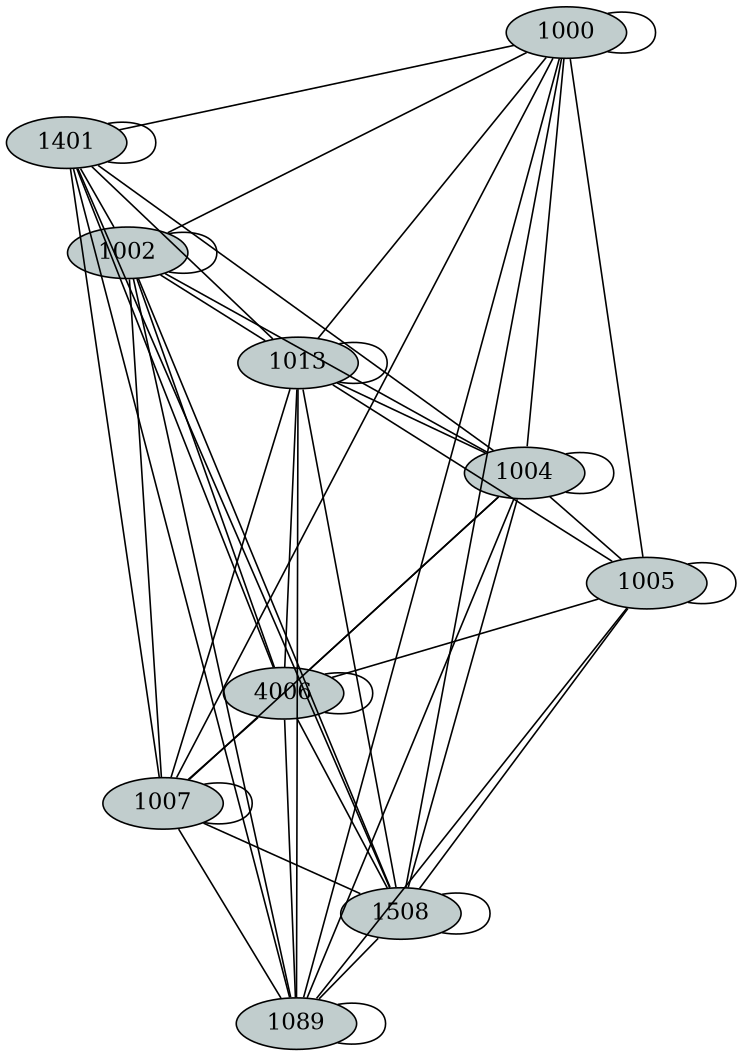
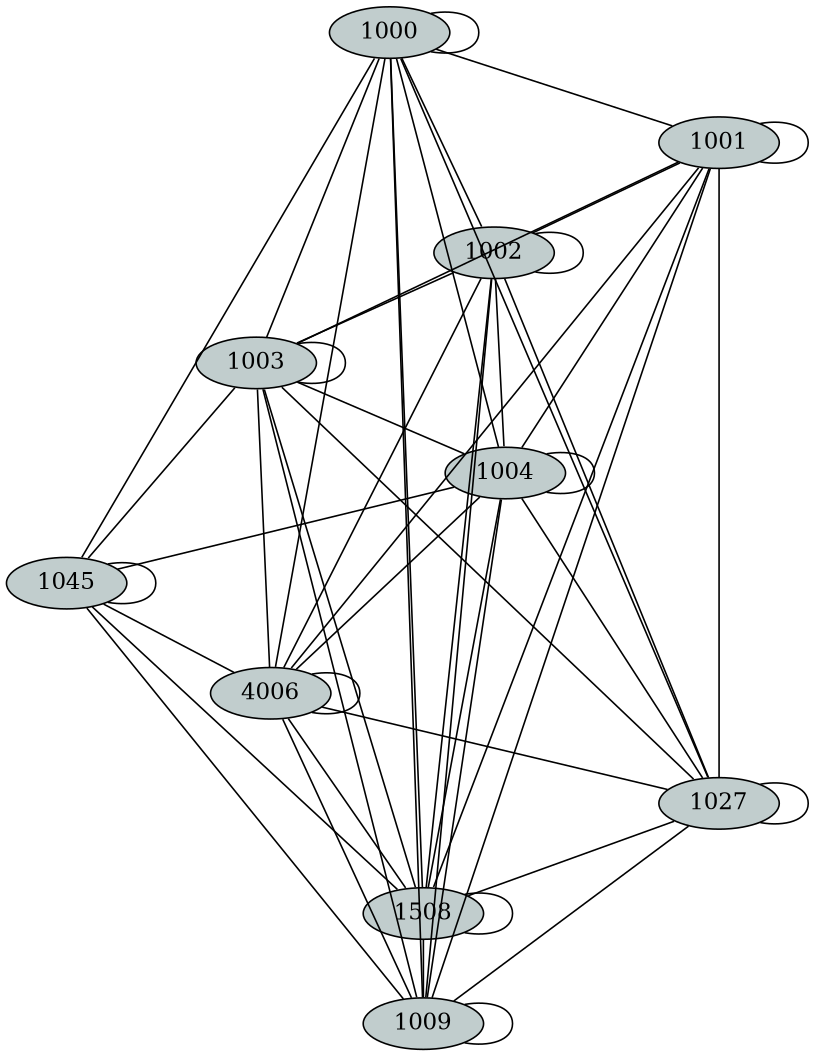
node "1401": label "1401" -> "1001"
node "1013": label "1013" -> "1003"
edge "1000" -- "4006": added
node "1005": label "1005" -> "1045"
node "1007": label "1007" -> "1027"
node "1089": label "1089" -> "1009"
